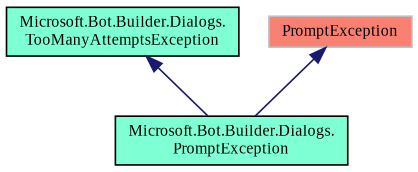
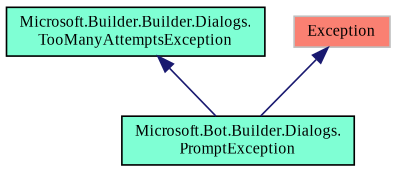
node "Microsoft.Bot.Builder.Dialogs. TooManyAttemptsException": label "Microsoft.Bot.Builder.Dialogs. TooManyAttemptsException" -> "Microsoft.Builder.Builder.Dialogs. TooManyAttemptsException"
node "PromptException": label "PromptException" -> "Exception"
